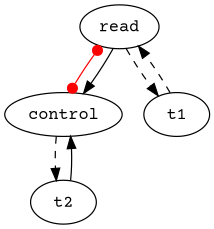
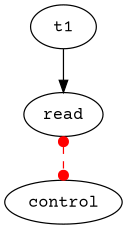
edge "read" -> "control": removed
edge "read" -> "t1": removed
edge "read" -- "control": style solid -> dashed
edge "t1" -> "read": style dashed -> solid
node "t2": removed
